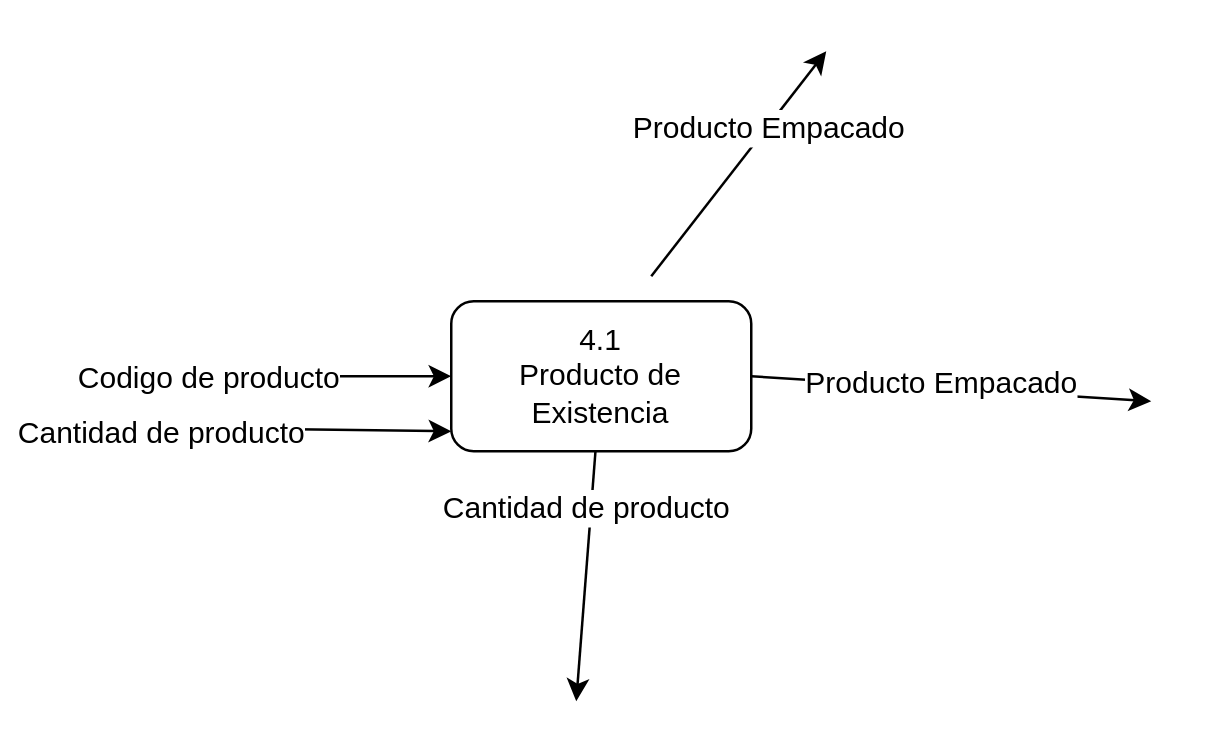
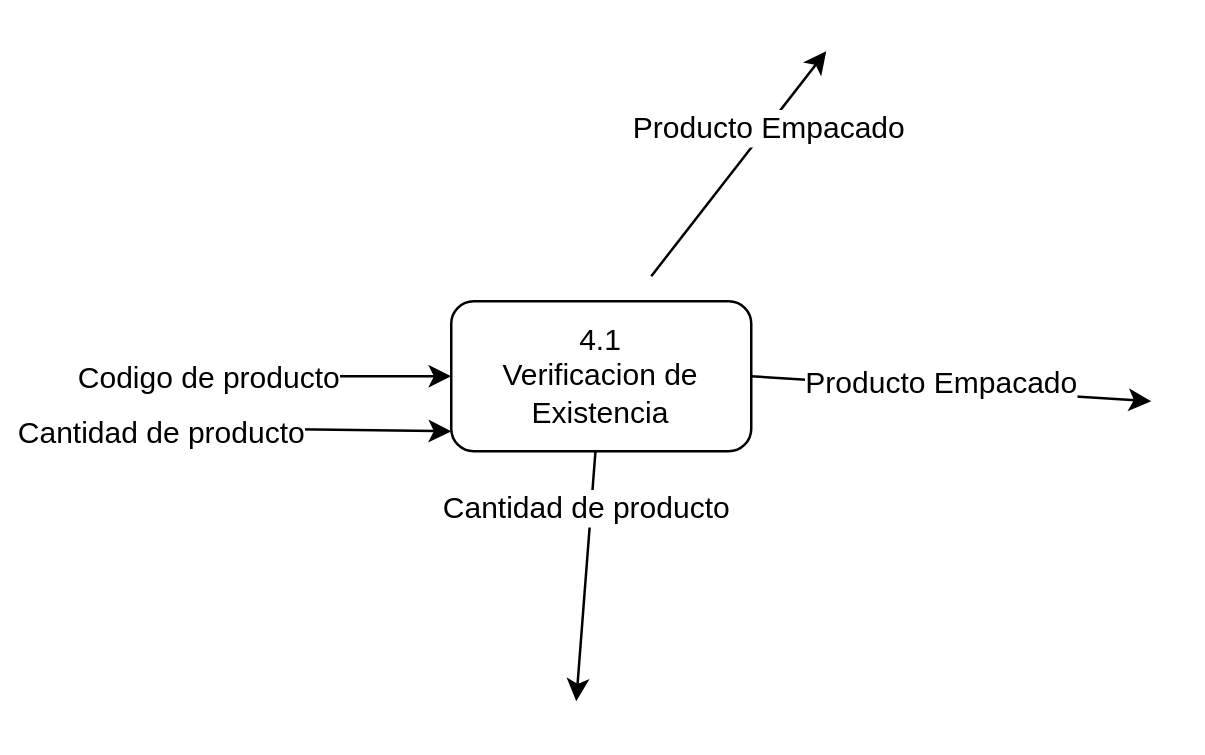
node "4.1 Producto de Existencia": label "4.1 Producto de Existencia" -> "4.1 Verificacion de Existencia"
